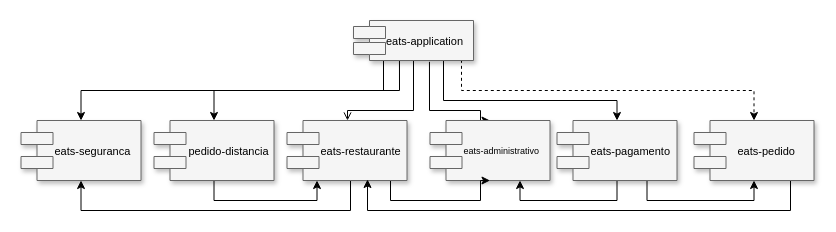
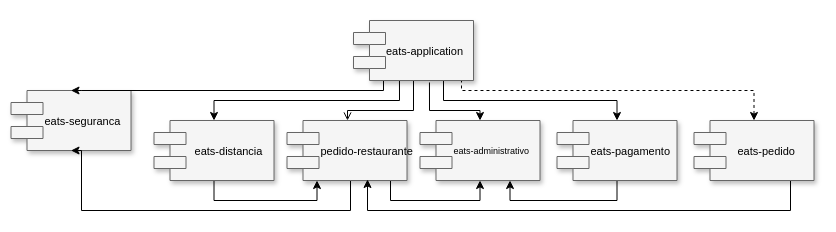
node "eats-application": size 120x40 -> 120x60
node "eats-seguranca": moved (81, 151) -> (71, 121)
node "pedido-distancia": label "pedido-distancia" -> "eats-distancia"
node "eats-restaurante": label "eats-restaurante" -> "pedido-restaurante"
node "eats-administrativo": moved (490, 151) -> (480, 151)
edge "eats-pagamento" -> "eats-pedido": removed
